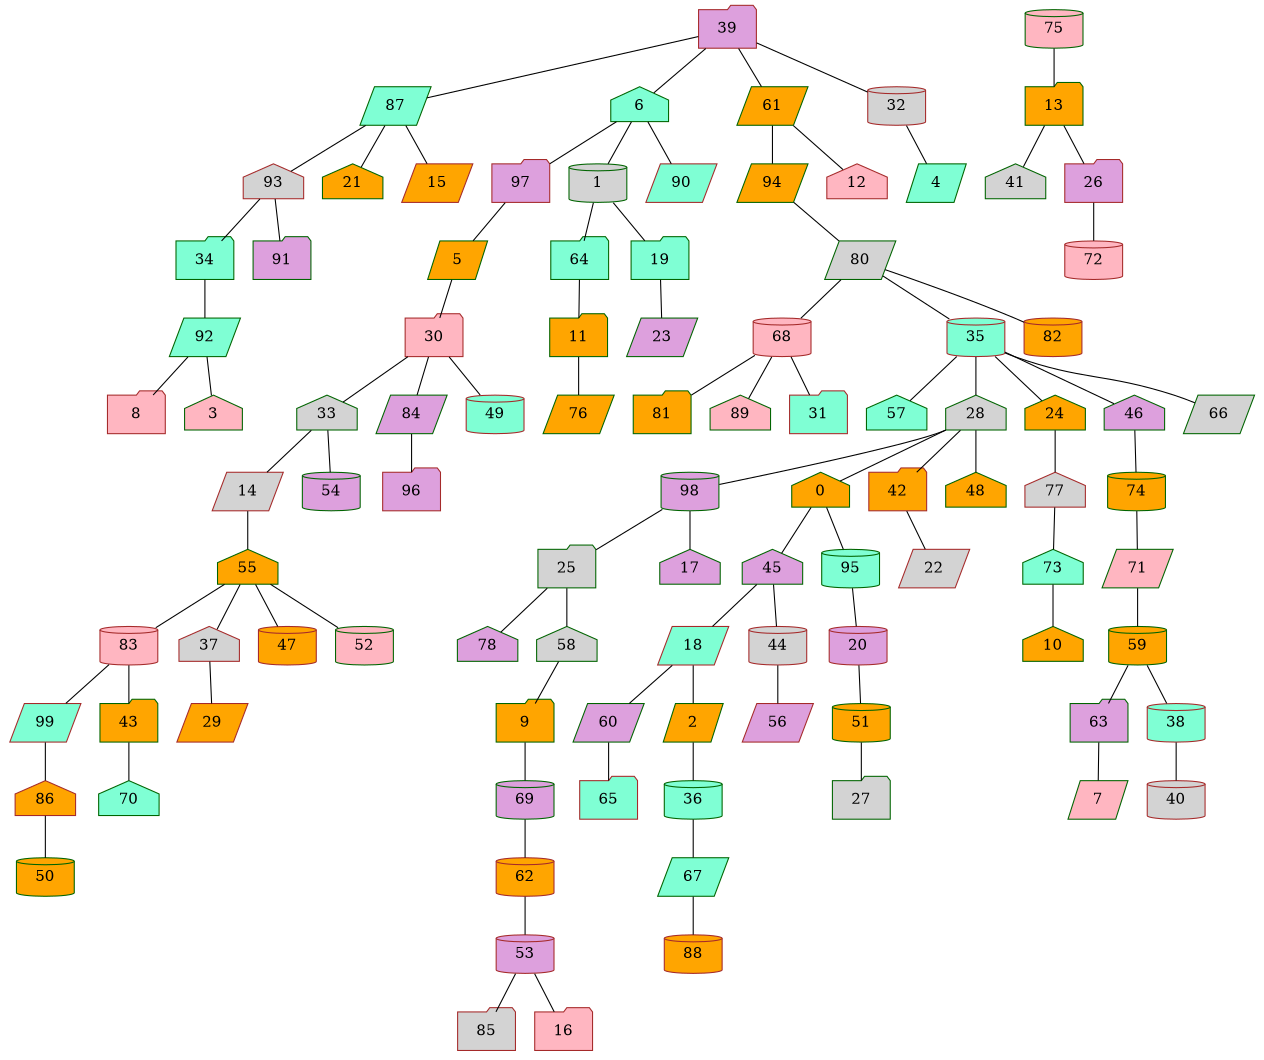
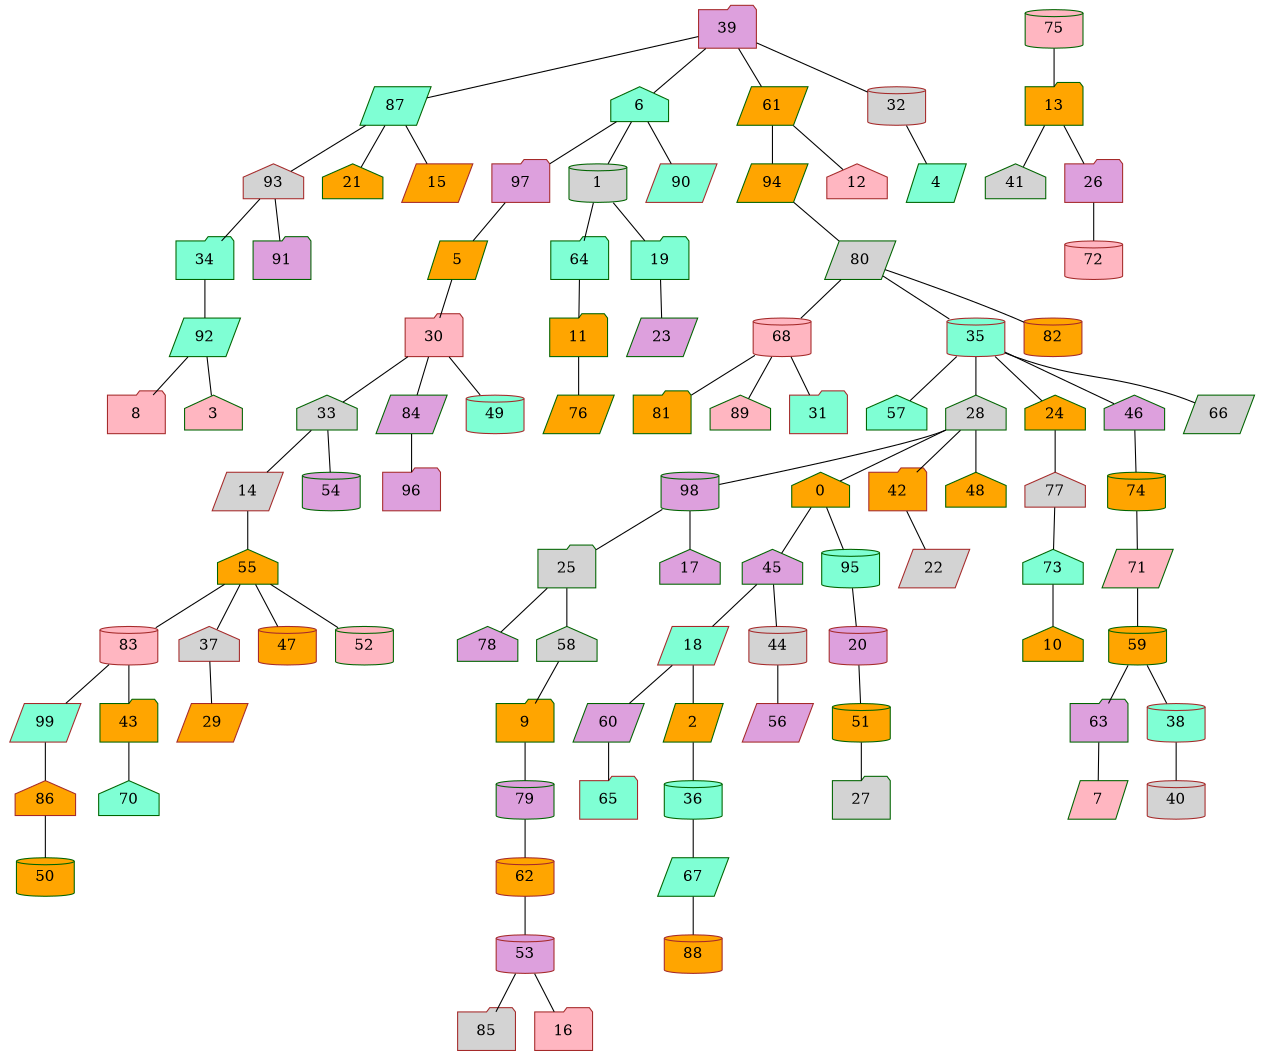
node "69": label "69" -> "79"
